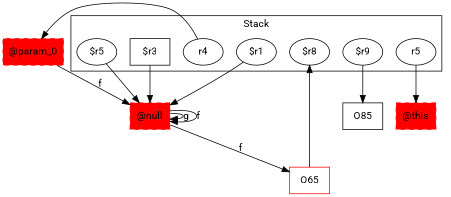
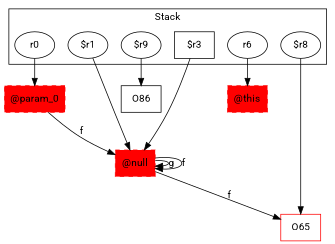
node "$r5": removed
node "r4": label "r4" -> "r0"
node "r5": label "r5" -> "r6"
node "O85": label "O85" -> "O86"
edge "O65" -> "$r8": reversed
